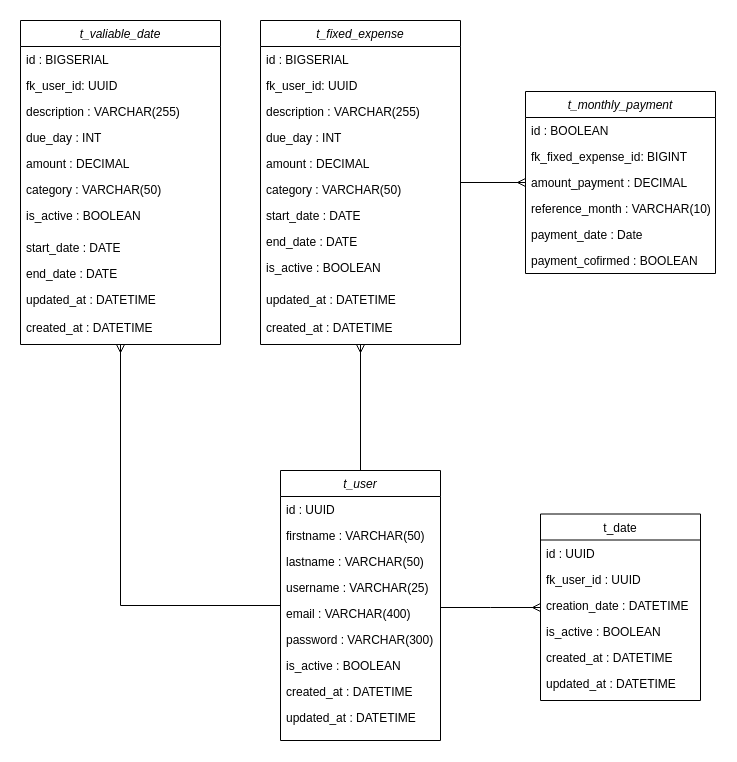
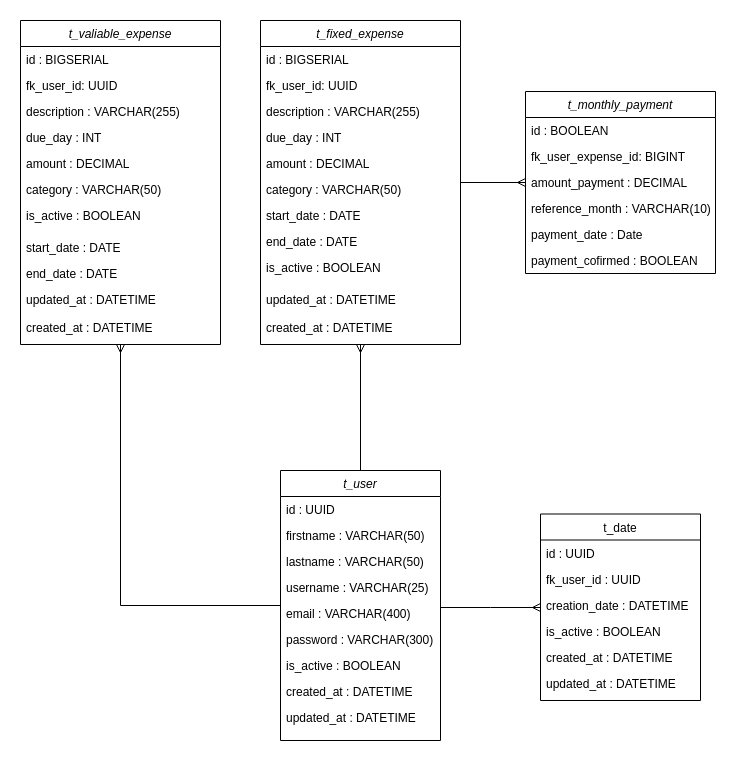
node "t_valiable_date": label "t_valiable_date" -> "t_valiable_expense"
node "fk_fixed_expense_id: BIGINT": label "fk_fixed_expense_id: BIGINT" -> "fk_user_expense_id: BIGINT"
